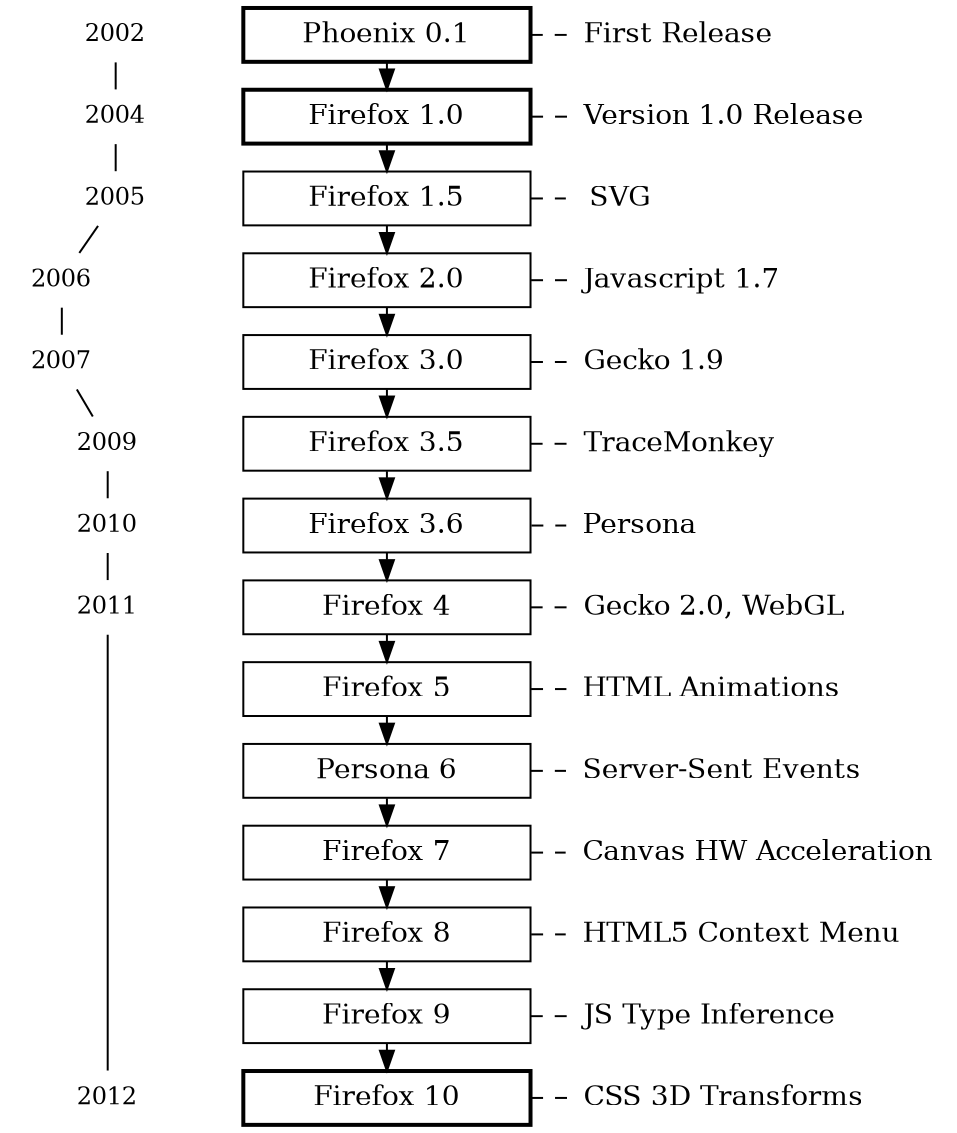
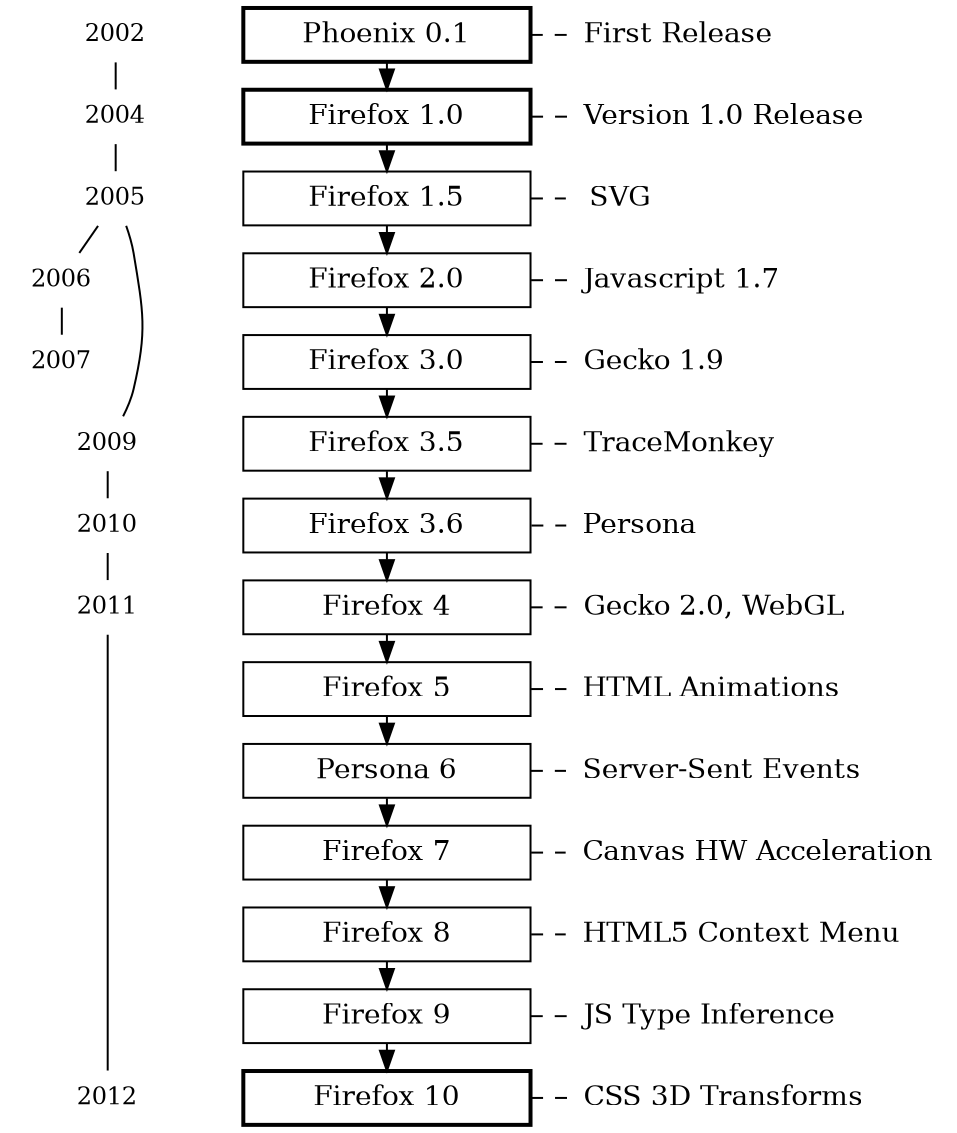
edge "2007" -- "2009": now "2005" -- "2009"
